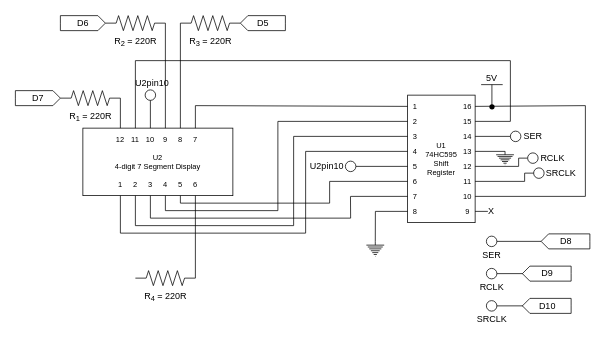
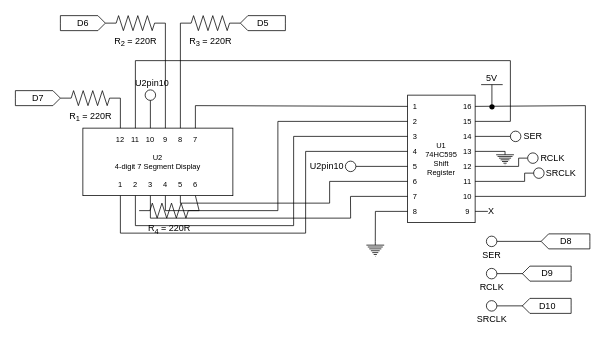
node "R4 = 220R": moved (165, 278) -> (169, 210)
